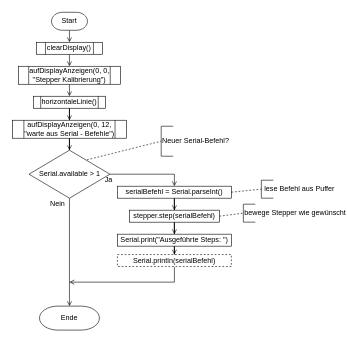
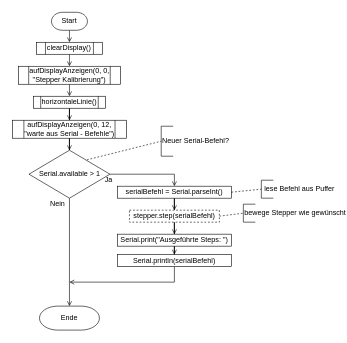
node "stepper.step(serialBefehl)": style solid -> dashed
node "Serial.println(serialBefehl)": style dashed -> solid
